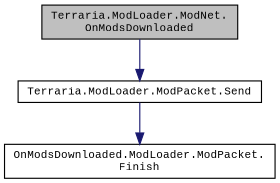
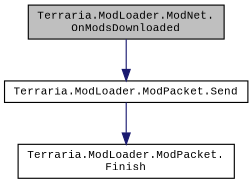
node "OnModsDownloaded.ModLoader.ModPacket. Finish": label "OnModsDownloaded.ModLoader.ModPacket. Finish" -> "Terraria.ModLoader.ModPacket. Finish"
